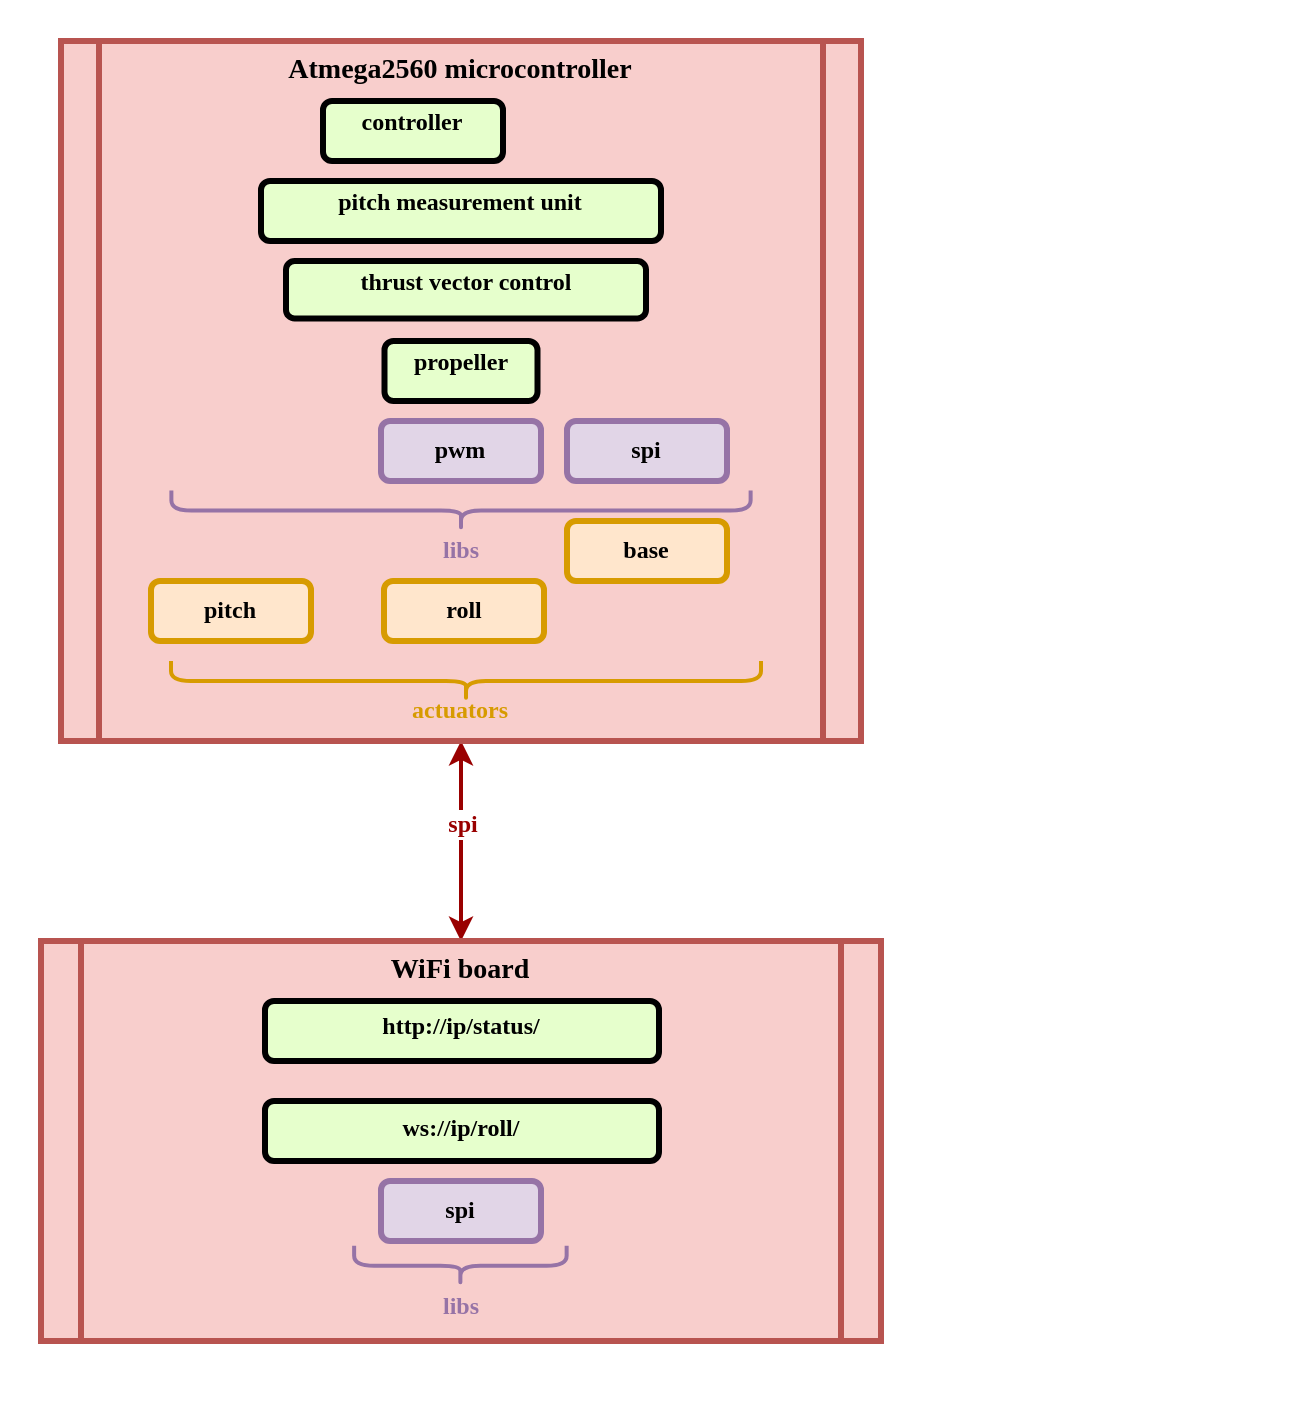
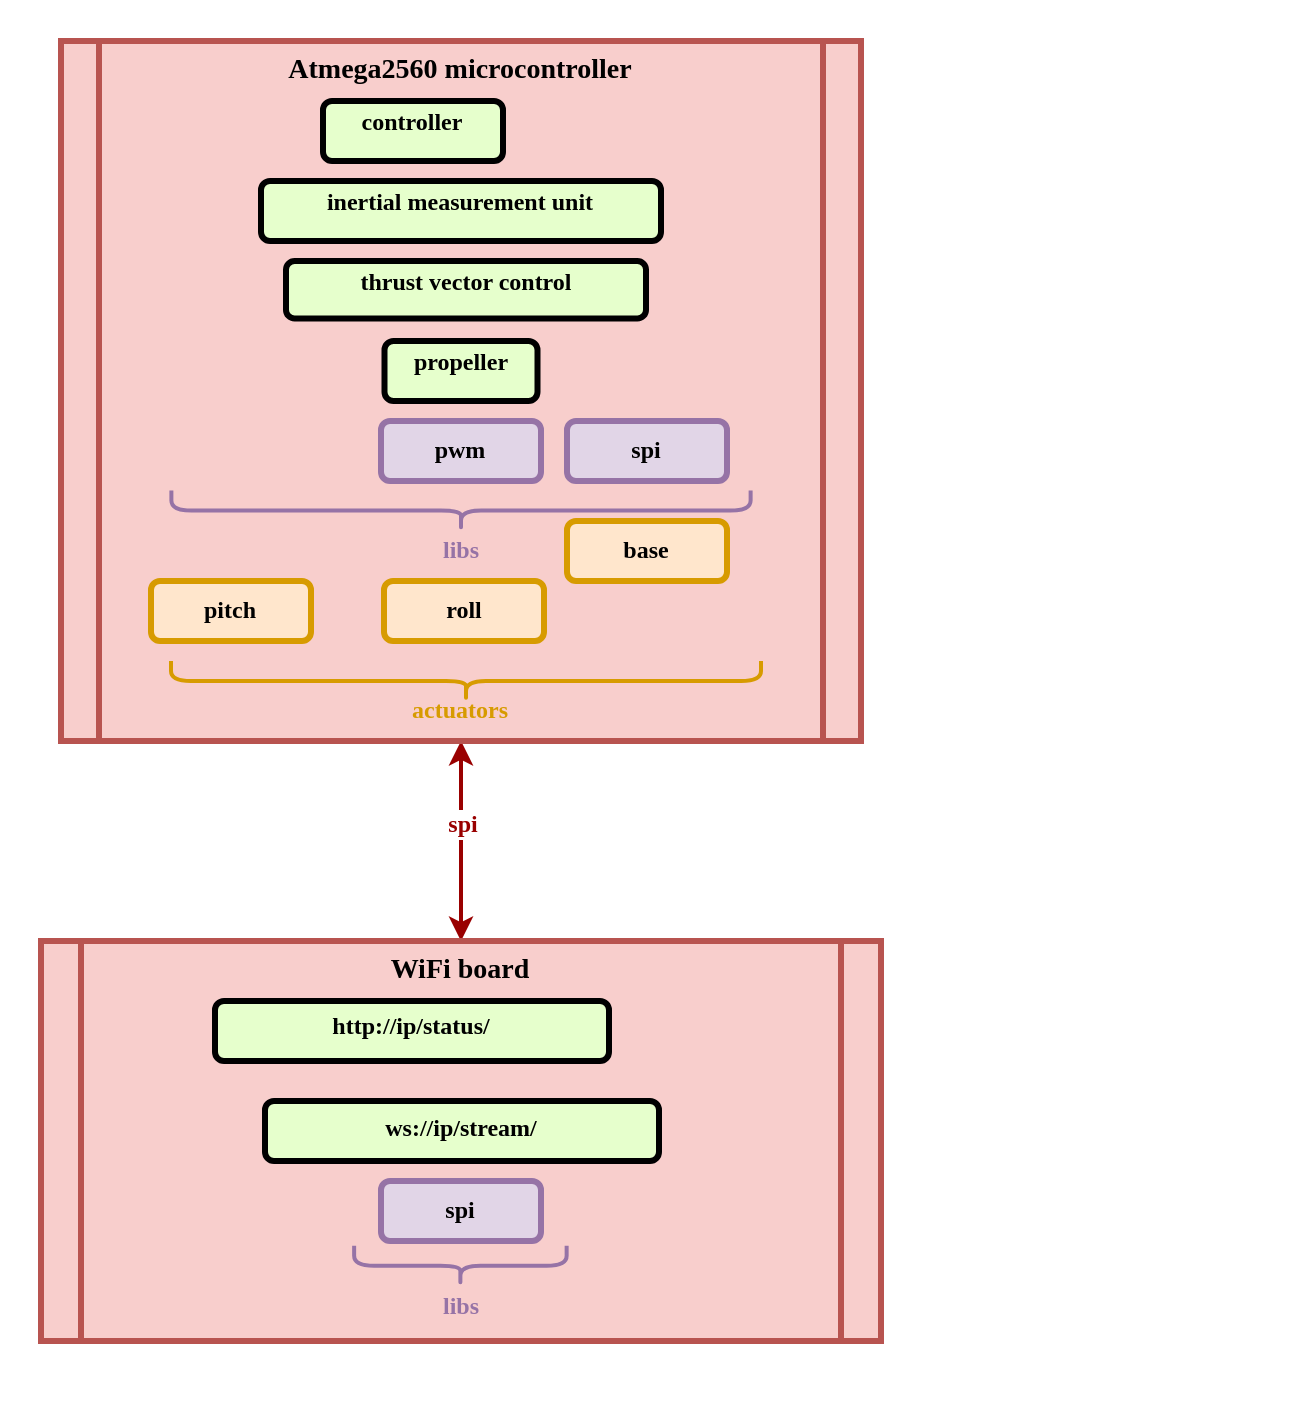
node "pitch measurement unit": label "pitch measurement unit" -> "inertial measurement unit"
node "http://ip/status/": moved (462, 1031) -> (412, 1031)
node "ws://ip/roll/": label "ws://ip/roll/" -> "ws://ip/stream/"
